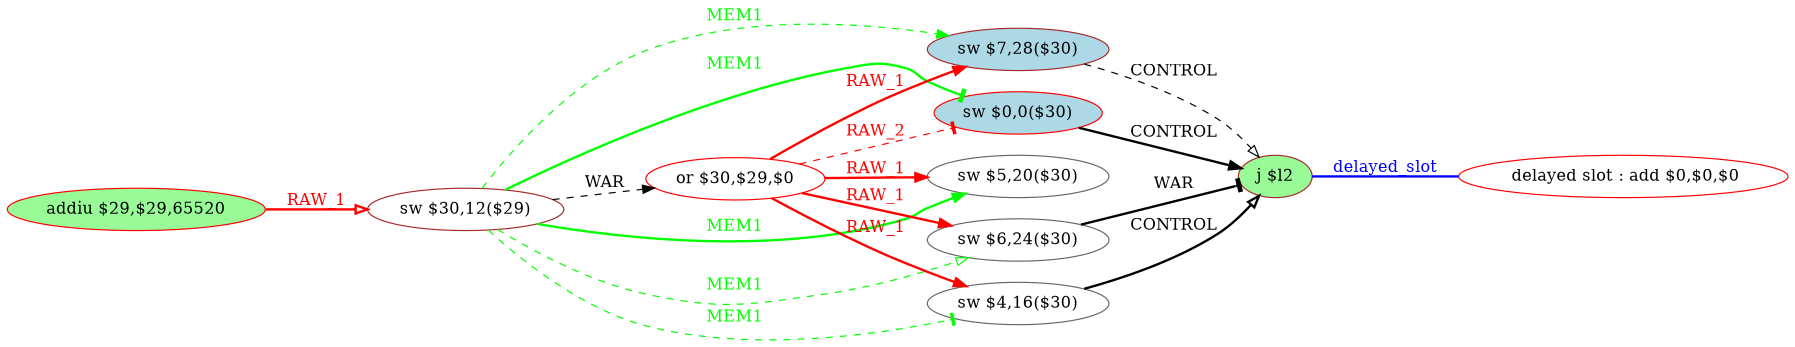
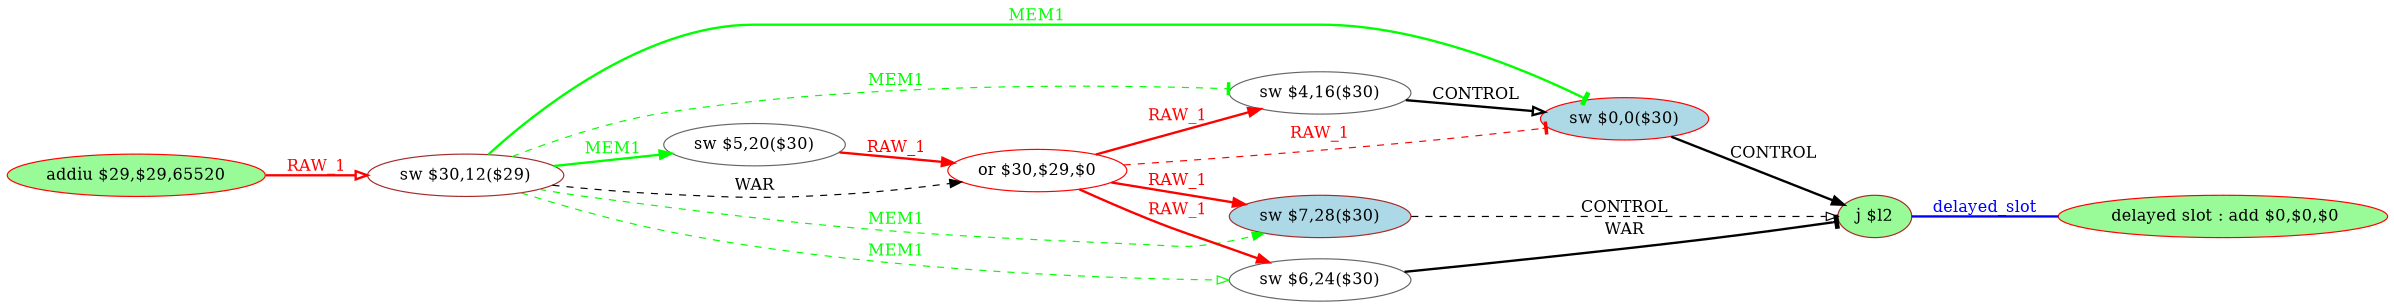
edge "or $30,$29,$0" -> "sw $0,0($30)": label "RAW_2" -> "RAW_1"
node "delayed slot : add $0,$0,$0": fillcolor white -> palegreen
edge "or $30,$29,$0" -> "sw $5,20($30)": reversed
edge "sw $4,16($30)" -> "j $l2": now "sw $4,16($30)" -> "sw $0,0($30)"
